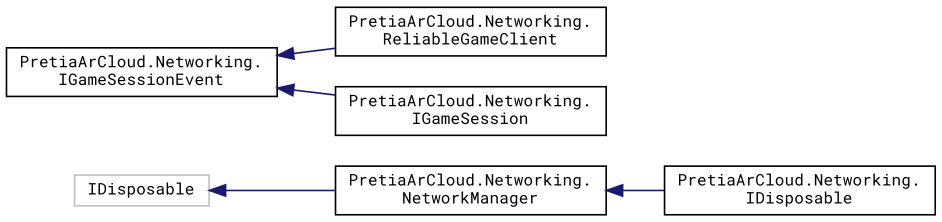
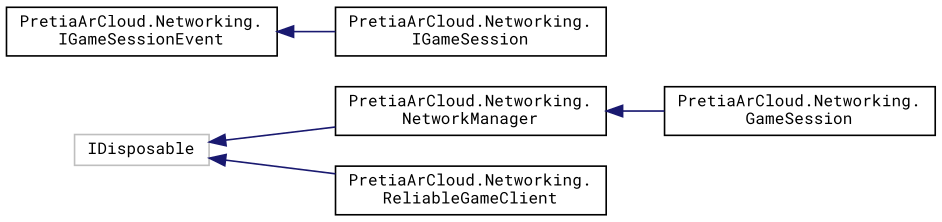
edge "PretiaArCloud.Networking. ReliableGameClient" -> "PretiaArCloud.Networking. IGameSessionEvent": now "PretiaArCloud.Networking. ReliableGameClient" -> "IDisposable"
node "PretiaArCloud.Networking. IDisposable": label "PretiaArCloud.Networking. IDisposable" -> "PretiaArCloud.Networking. GameSession"
